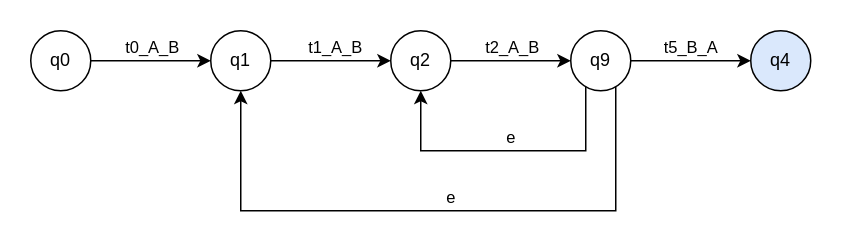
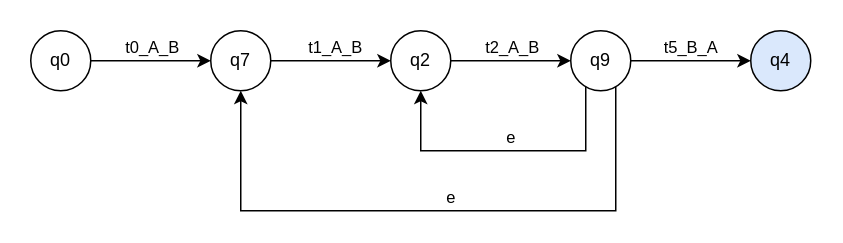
node "q1": label "q1" -> "q7"
